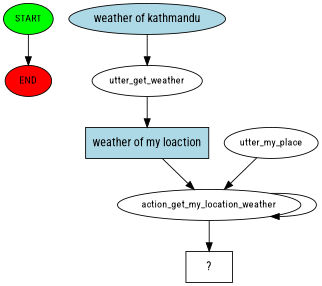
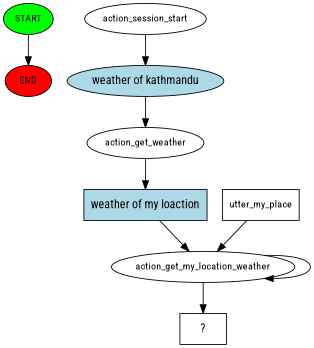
node "action_session_start": added
node "utter_get_weather": label "utter_get_weather" -> "action_get_weather"
node "utter_my_place": shape ellipse -> box
